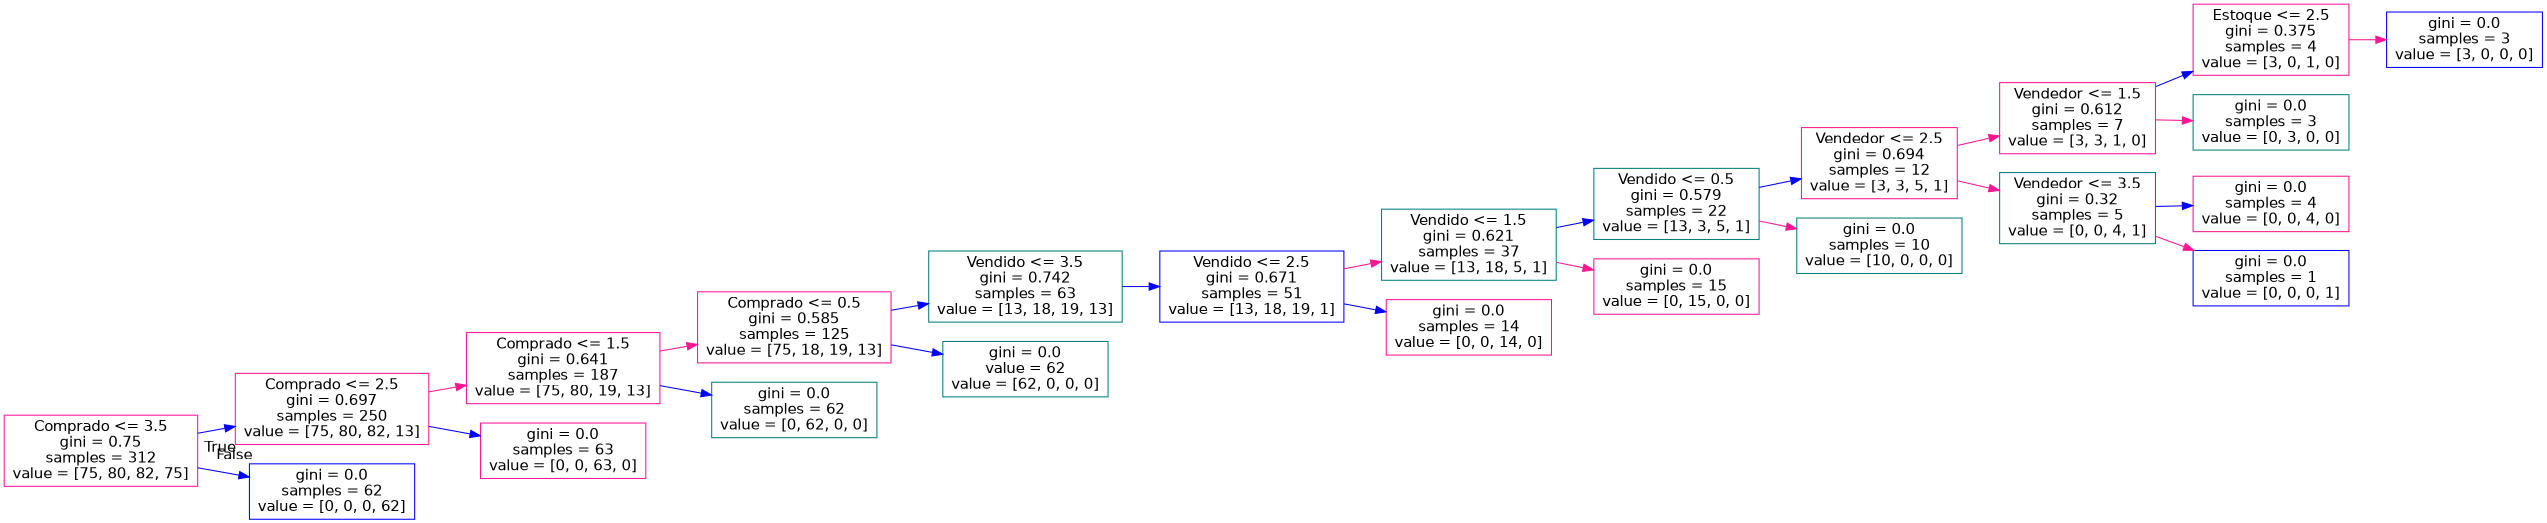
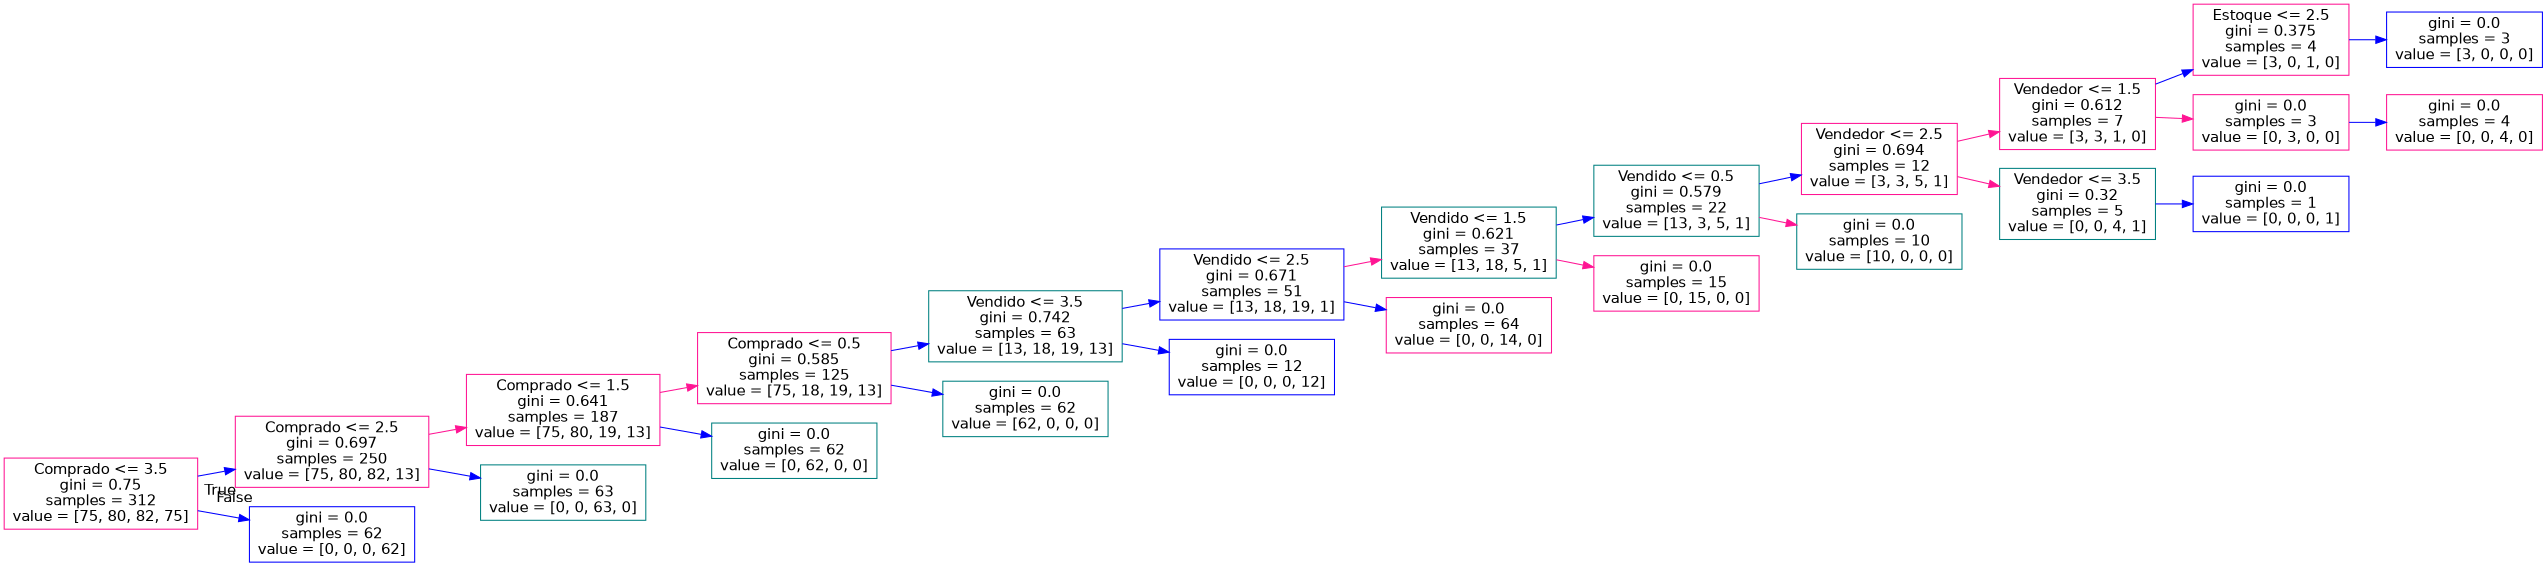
edge "Estoque <= 2.5 gini = 0.375 samples = 4 value = [3, 0, 1, 0]" -> "gini = 0.0 samples = 3 value = [3, 0, 0, 0]": color deeppink -> blue
node "gini = 0.0 samples = 3 value = [0, 3, 0, 0]": color teal -> deeppink
edge "Vendedor <= 3.5 gini = 0.32 samples = 5 value = [0, 0, 4, 1]" -> "gini = 0.0 samples = 4 value = [0, 0, 4, 0]": now "gini = 0.0 samples = 3 value = [0, 3, 0, 0]" -> "gini = 0.0 samples = 4 value = [0, 0, 4, 0]"
edge "Vendedor <= 3.5 gini = 0.32 samples = 5 value = [0, 0, 4, 1]" -> "gini = 0.0 samples = 1 value = [0, 0, 0, 1]": color deeppink -> blue
node "gini = 0.0 samples = 14 value = [0, 0, 14, 0]": label "gini = 0.0 samples = 14 value = [0, 0, 14, 0]" -> "gini = 0.0 samples = 64 value = [0, 0, 14, 0]"
node "gini = 0.0 samples = 12 value = [0, 0, 0, 12]": added
node "gini = 0.0 value = 62 value = [62, 0, 0, 0]": label "gini = 0.0 value = 62 value = [62, 0, 0, 0]" -> "gini = 0.0 samples = 62 value = [62, 0, 0, 0]"
node "gini = 0.0 samples = 63 value = [0, 0, 63, 0]": color deeppink -> teal
